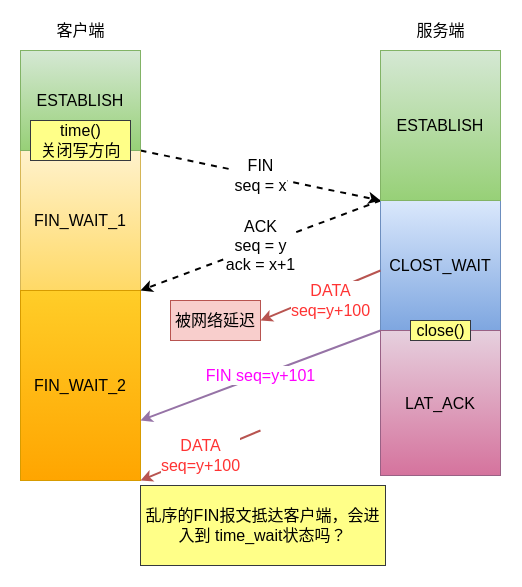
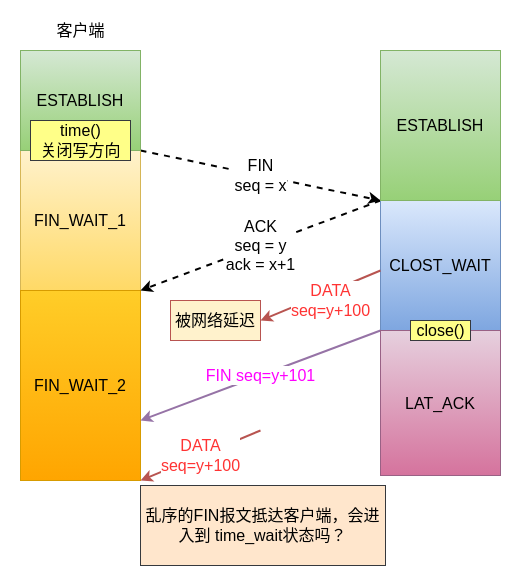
node "服务端": removed
node "被网络延迟": fillcolor #f8cecc -> #fff2cc
node "乱序的FIN报文抵达客户端，会进入到 time_wait状态吗？": fillcolor #ffff88 -> #ffe6cc
